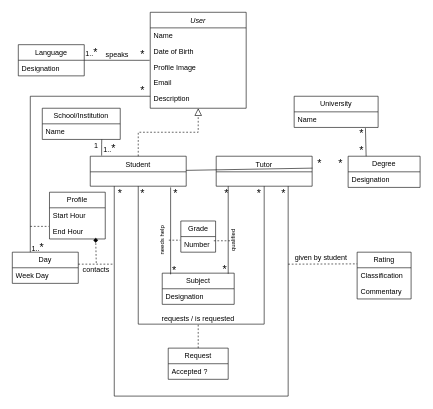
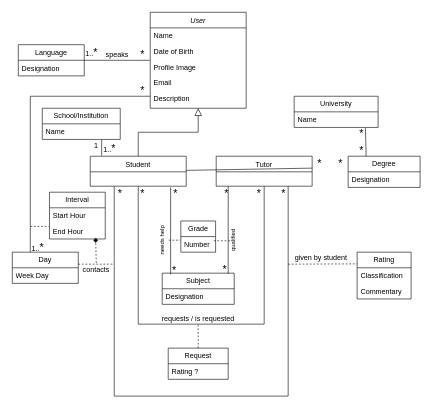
edge "Student" -> "User": style dashed -> solid
node "Profile": label "Profile" -> "Interval"
node "Accepted ?": label "Accepted ?" -> "Rating ?"
